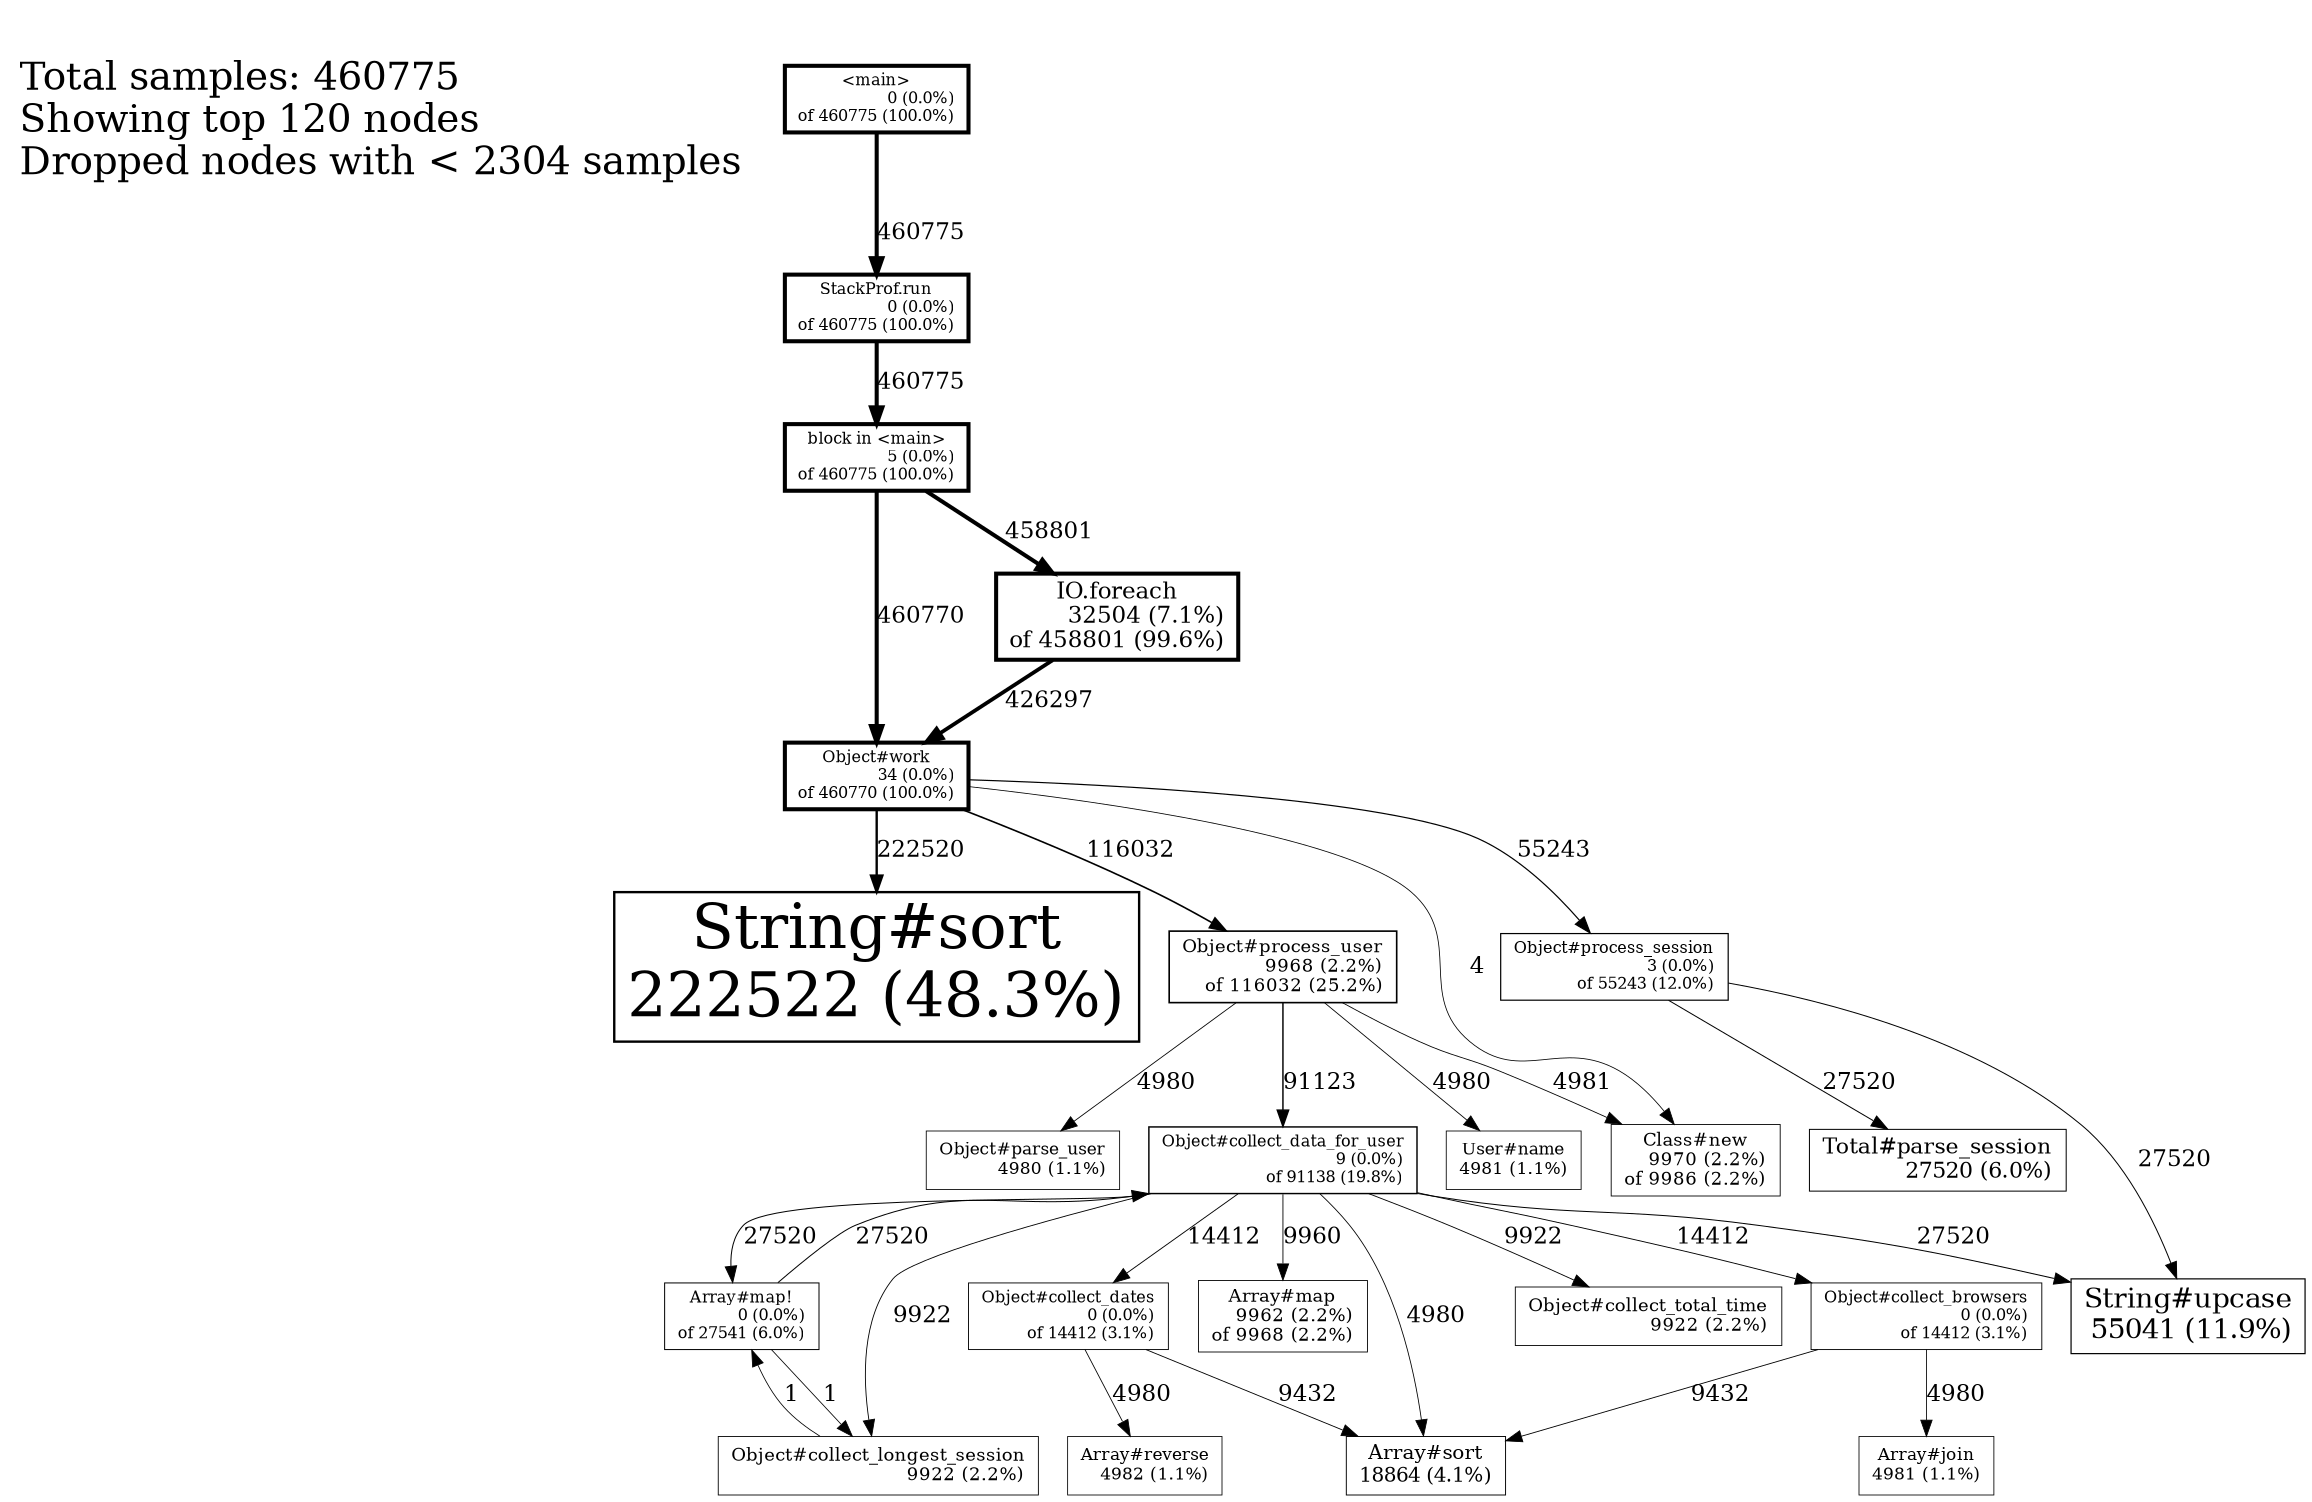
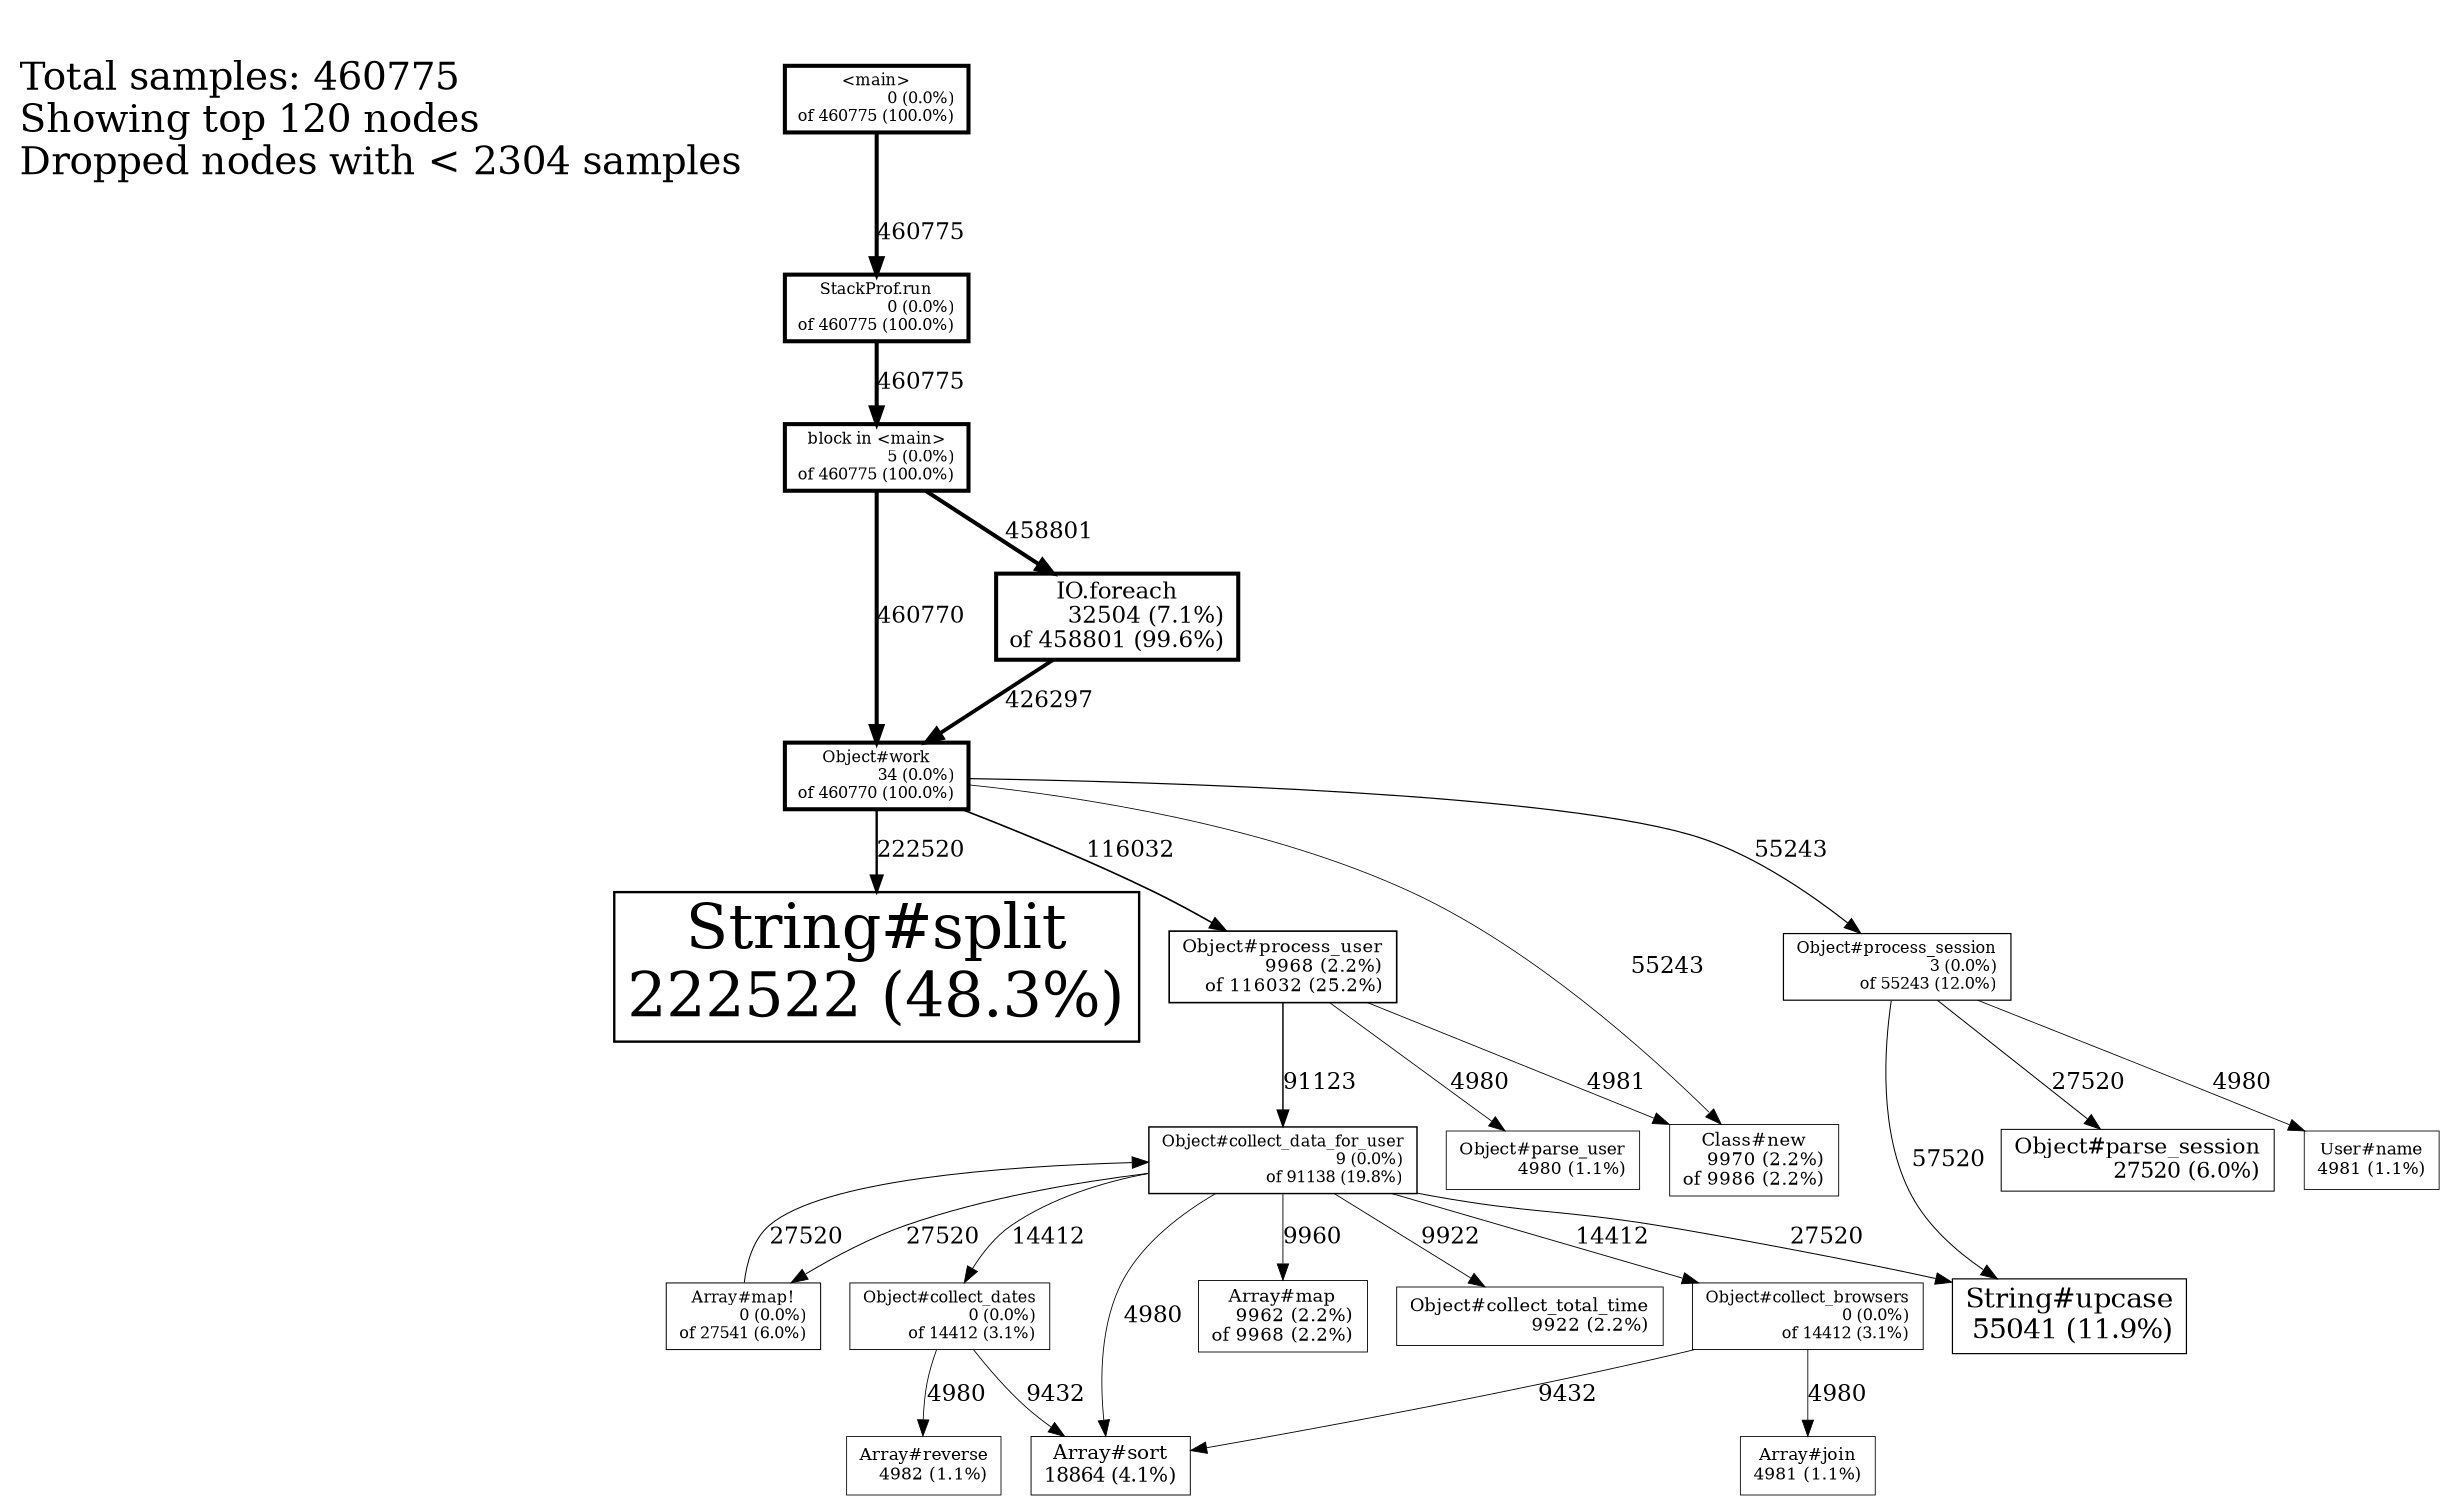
node "String#sort 222522 (48.3%)": label "String#sort 222522 (48.3%)" -> "String#split 222522 (48.3%)"
edge "Object#work 34 (0.0%) of 460770 (100.0%)" -> "Class#new 9970 (2.2%) of 9986 (2.2%)": label "4" -> "55243"
edge "Object#process_user 9968 (2.2%) of 116032 (25.2%)" -> "User#name 4981 (1.1%)": now "Object#process_session 3 (0.0%) of 55243 (12.0%)" -> "User#name 4981 (1.1%)"
node "Total#parse_session 27520 (6.0%)": label "Total#parse_session 27520 (6.0%)" -> "Object#parse_session 27520 (6.0%)"
edge "Object#process_session 3 (0.0%) of 55243 (12.0%)" -> "String#upcase 55041 (11.9%)": label "27520" -> "57520"
node "Object#collect_longest_session 9922 (2.2%)": removed
